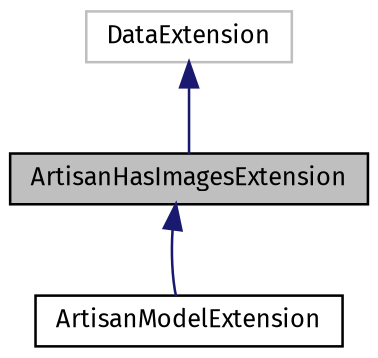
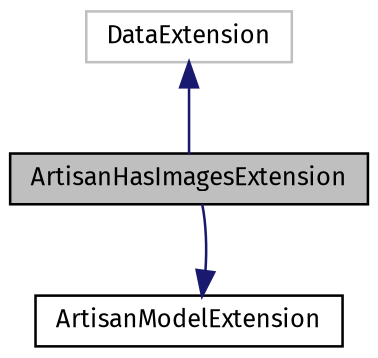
edge "ArtisanModelExtension" -> "ArtisanHasImagesExtension": reversed
